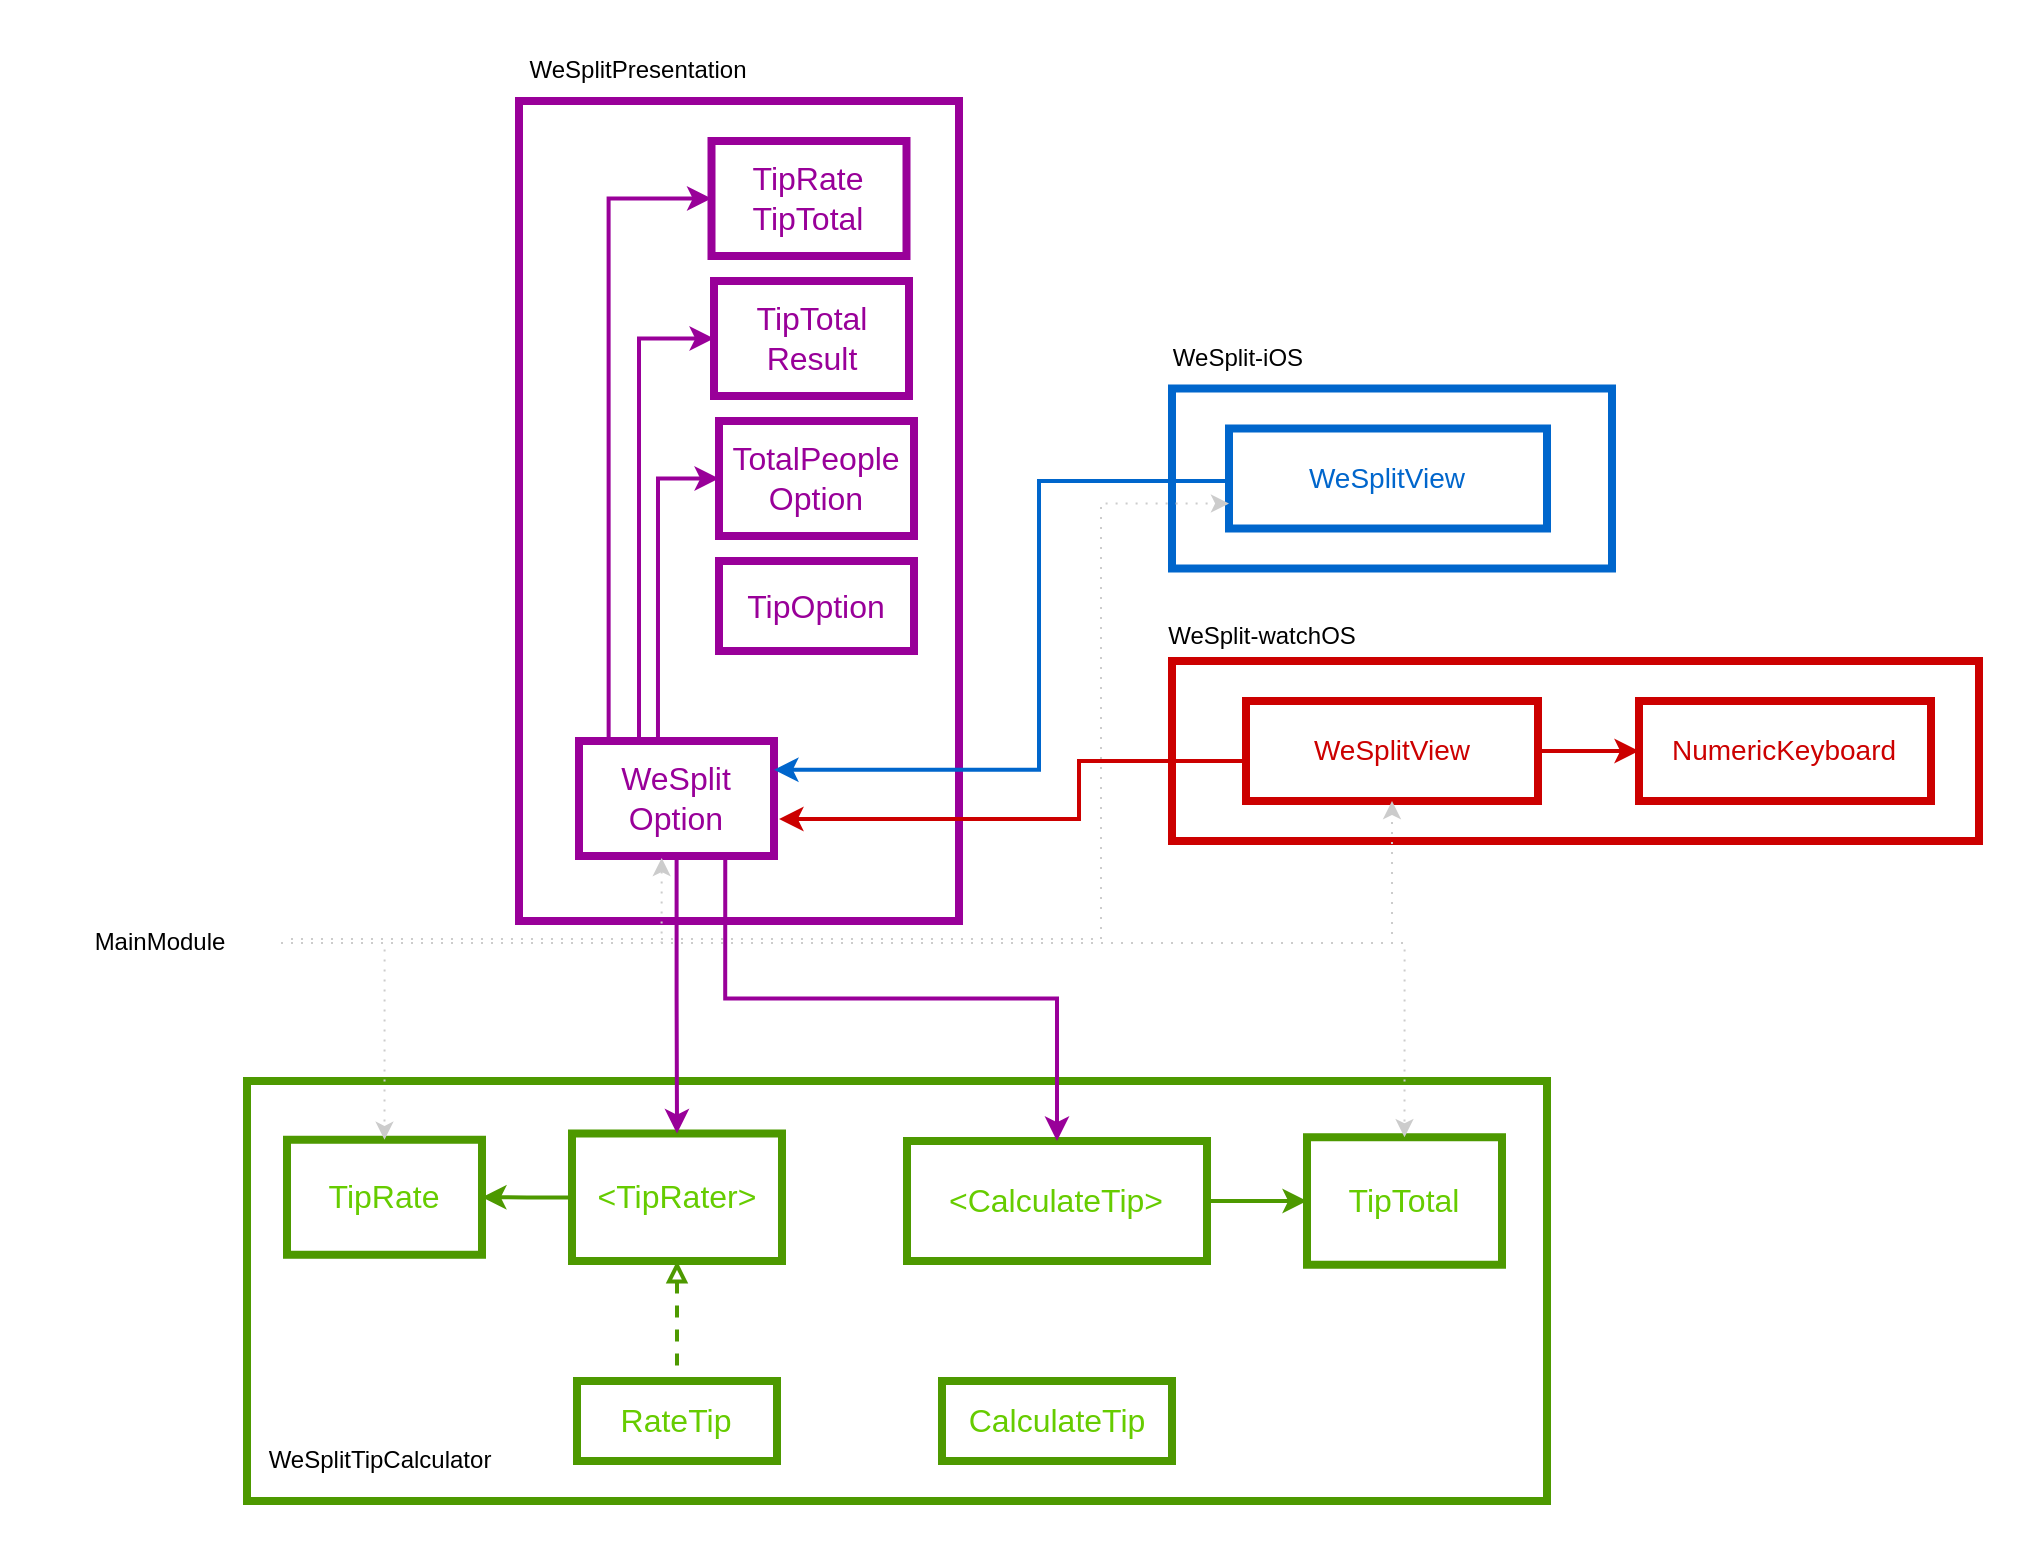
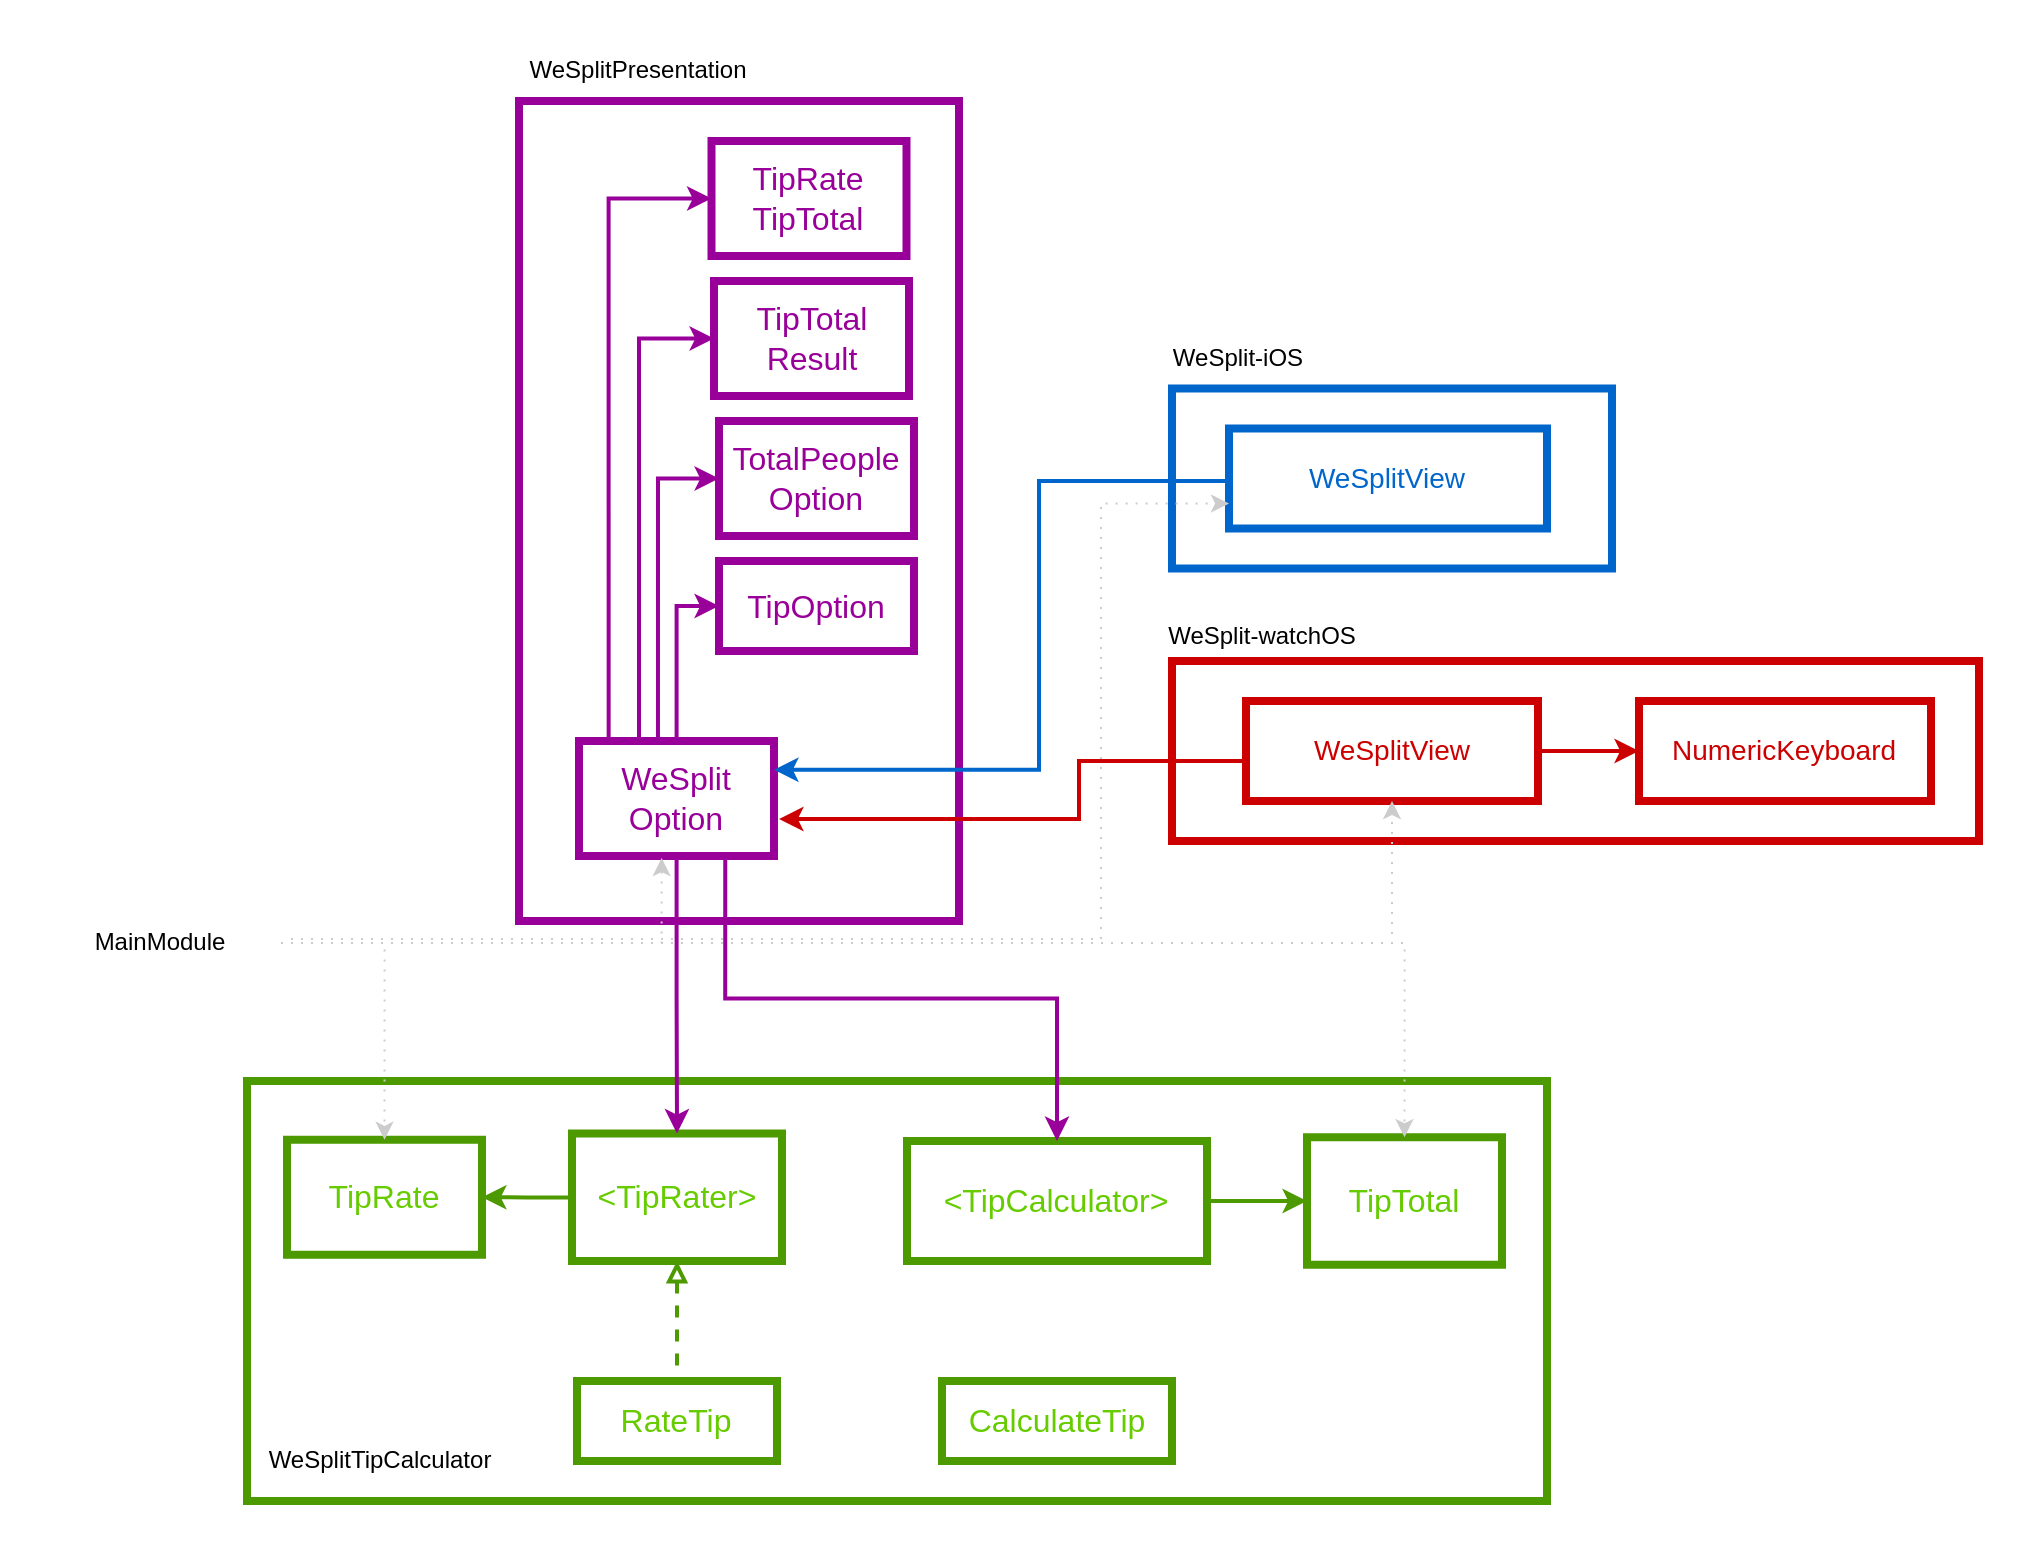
edge "WeSplit Option" -> "TipOption": added
node "<CalculateTip>": label "<CalculateTip>" -> "<TipCalculator>"
